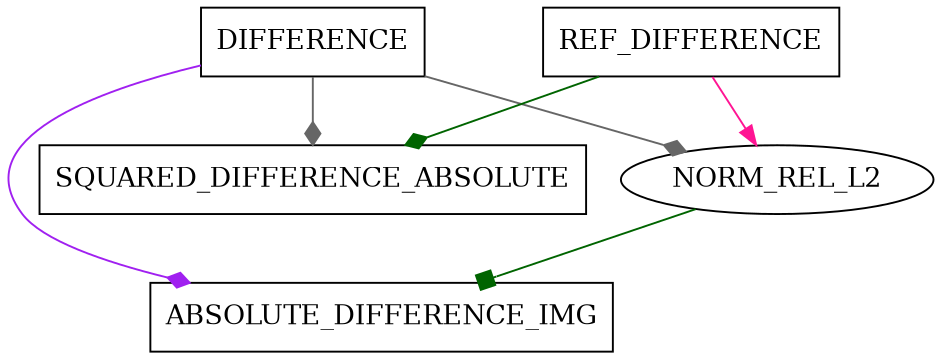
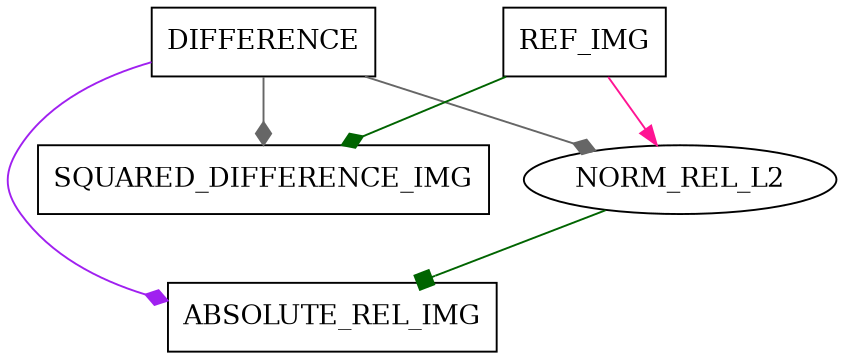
node "REF_DIFFERENCE": label "REF_DIFFERENCE" -> "REF_IMG"
node "SQUARED_DIFFERENCE_ABSOLUTE": label "SQUARED_DIFFERENCE_ABSOLUTE" -> "SQUARED_DIFFERENCE_IMG"
node "ABSOLUTE_DIFFERENCE_IMG": label "ABSOLUTE_DIFFERENCE_IMG" -> "ABSOLUTE_REL_IMG"
